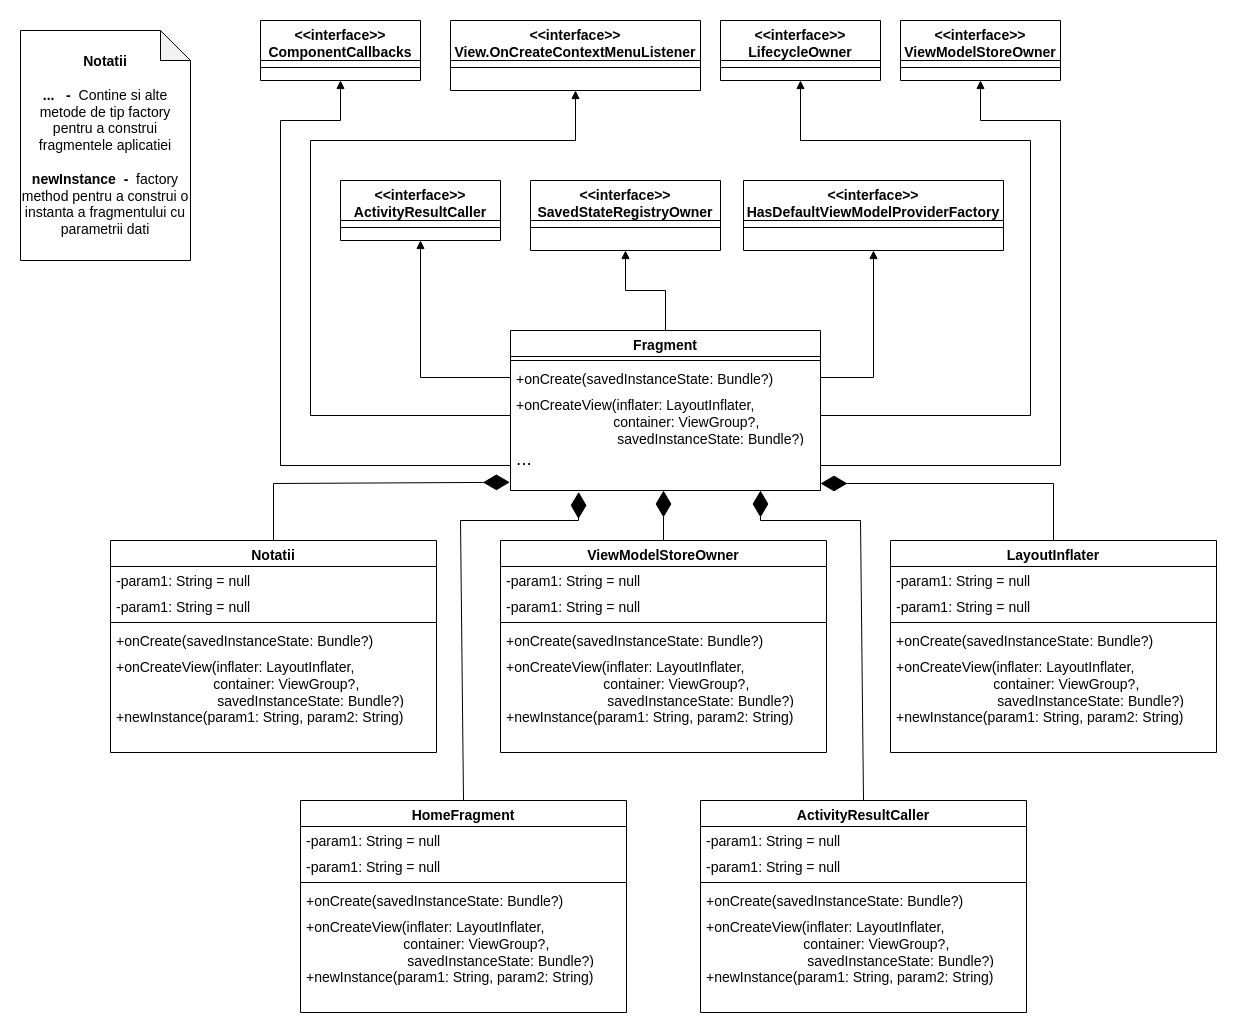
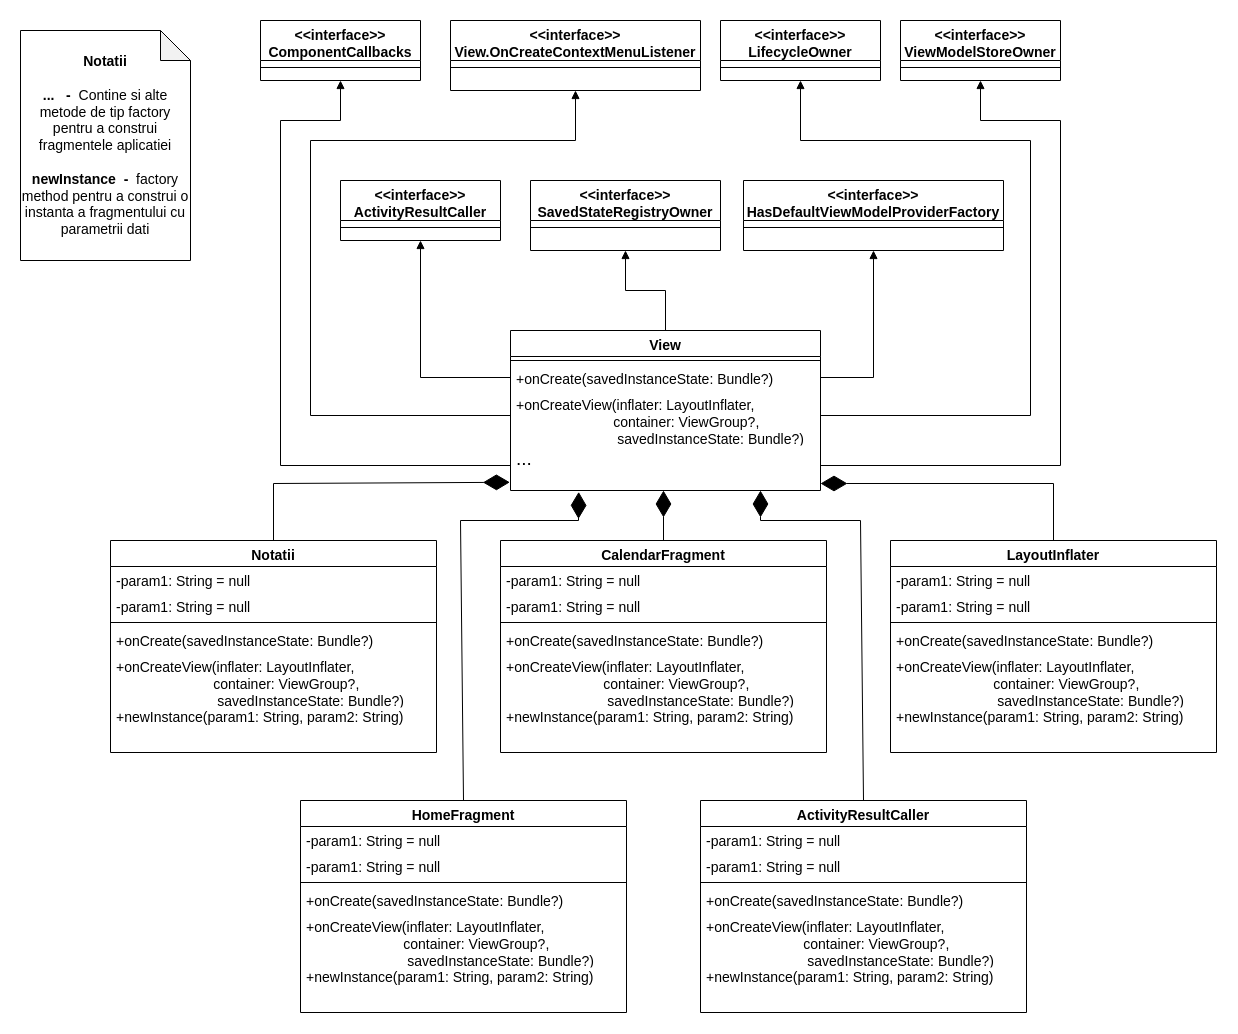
node "Fragment": label "Fragment" -> "View"
node "ViewModelStoreOwner": label "ViewModelStoreOwner" -> "CalendarFragment"
